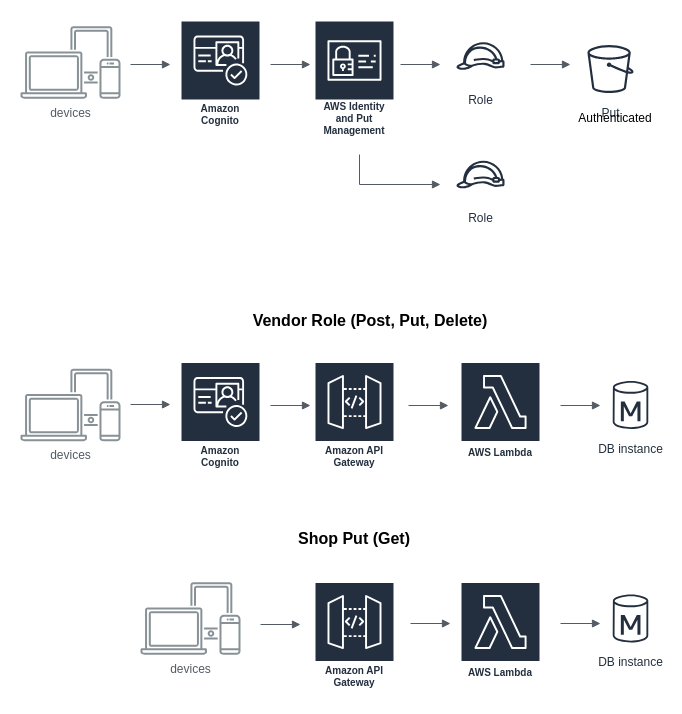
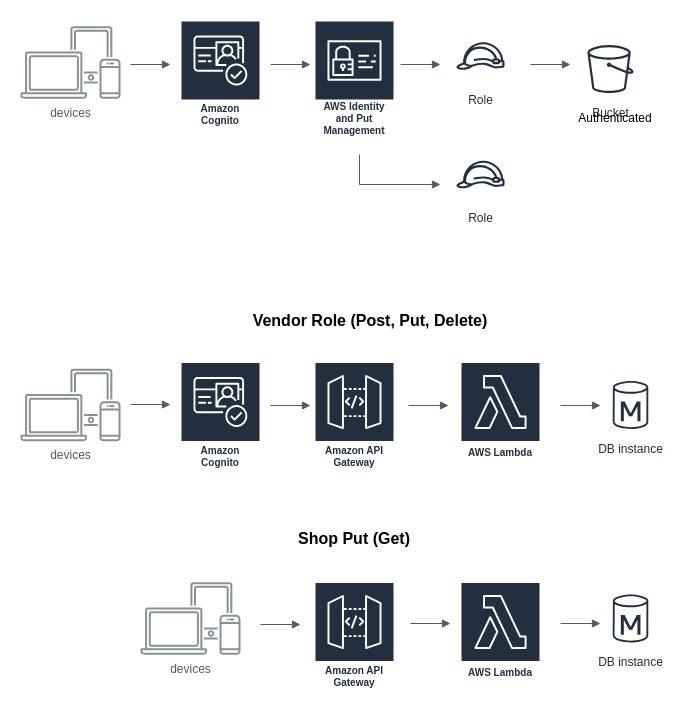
node "Put": label "Put" -> "Bucket"
